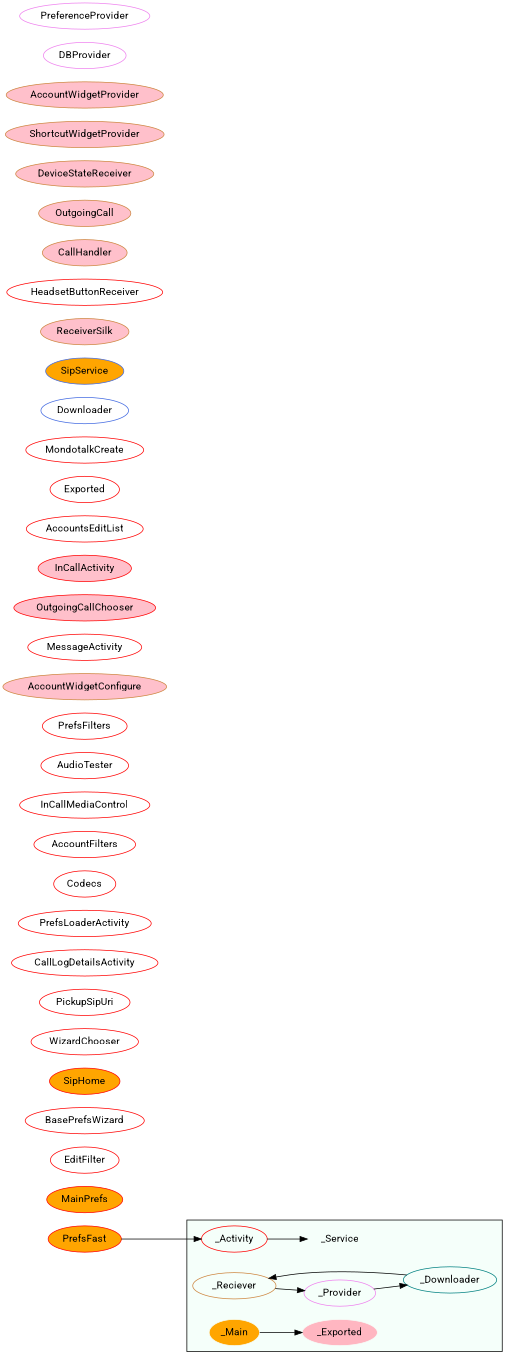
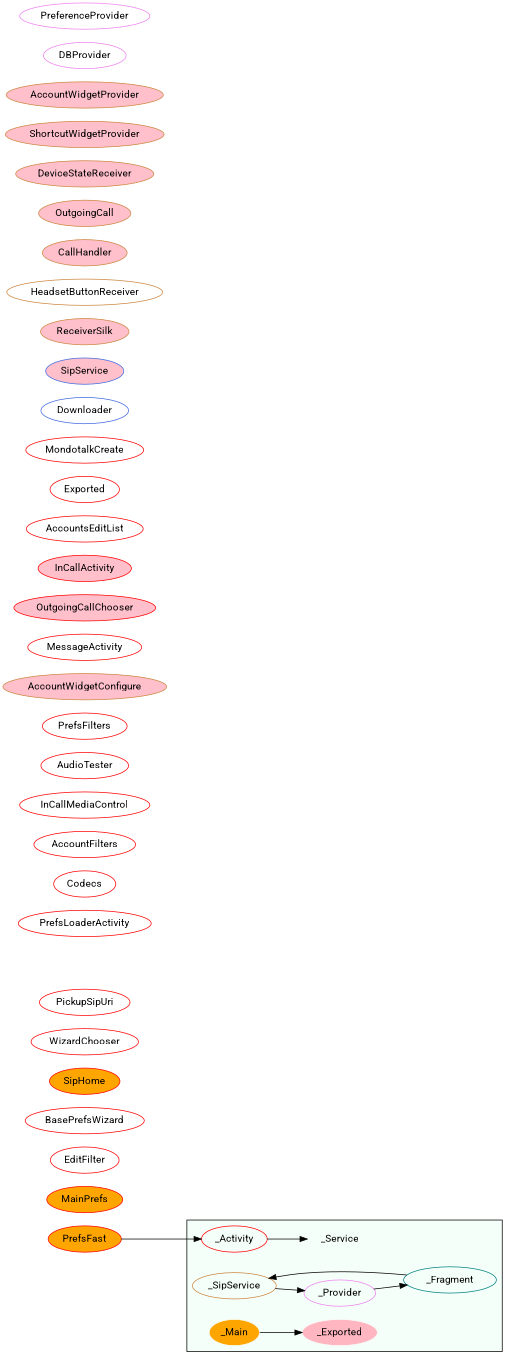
node "HeadsetButtonReceiver": color red -> peru
node "SipService": fillcolor orange -> pink
node "CallLogDetailsActivity": removed
node "_Downloader": label "_Downloader" -> "_Fragment"
node "_Reciever": label "_Reciever" -> "_SipService"
